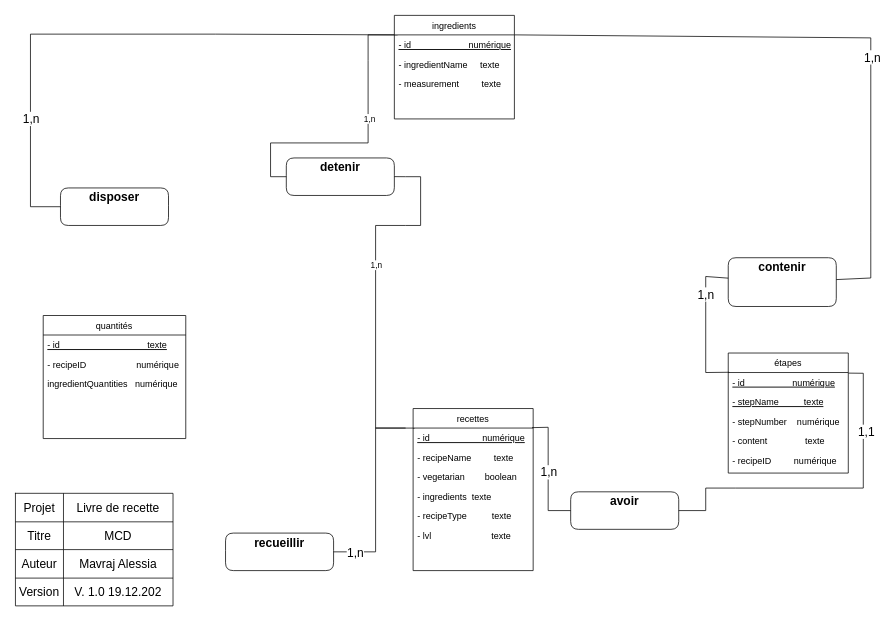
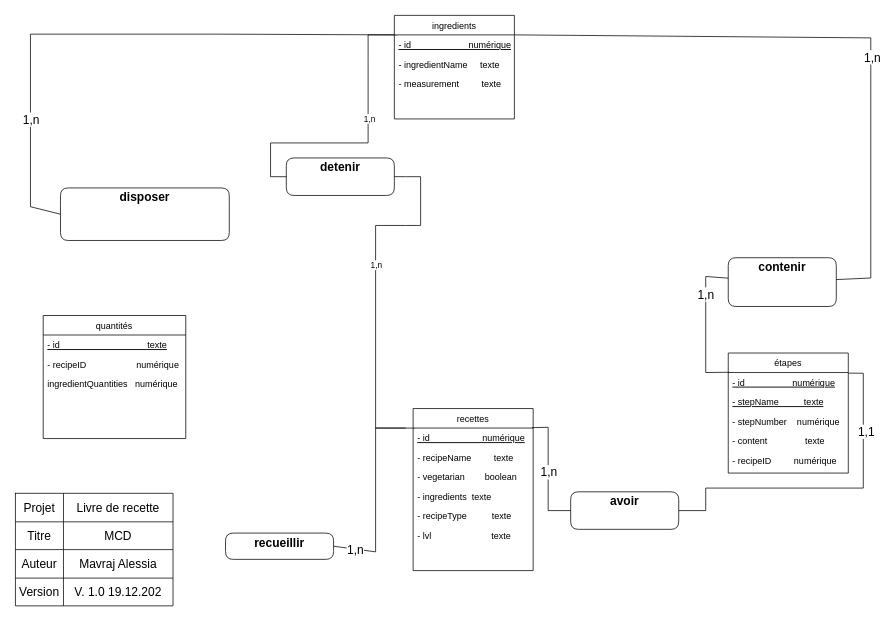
node "disposer": size 108x38 -> 169x53
node "recueillir": size 108x38 -> 108x26
